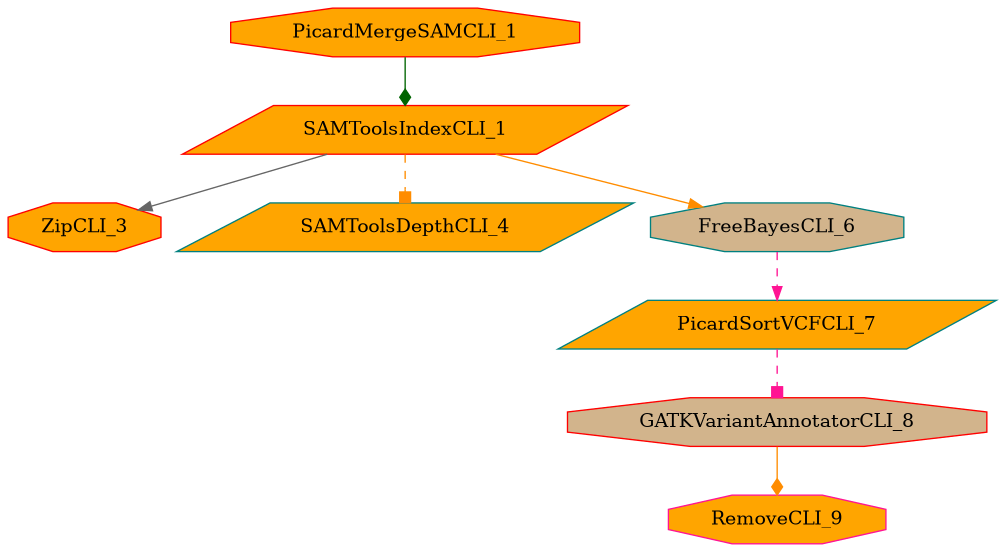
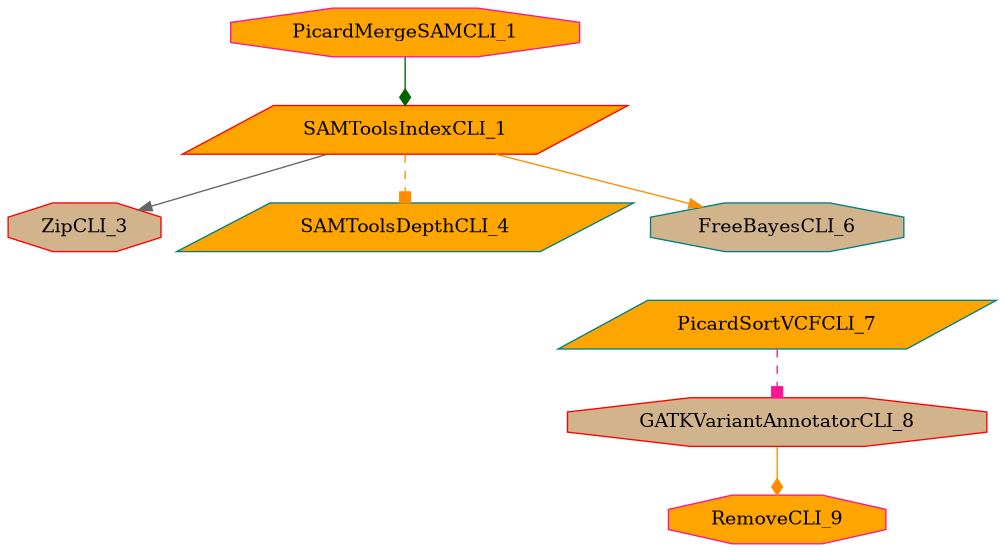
node "PicardMergeSAMCLI_1": color red -> deeppink
node "ZipCLI_3": fillcolor orange -> tan
edge "FreeBayesCLI_6" -> "PicardSortVCFCLI_7": removed
